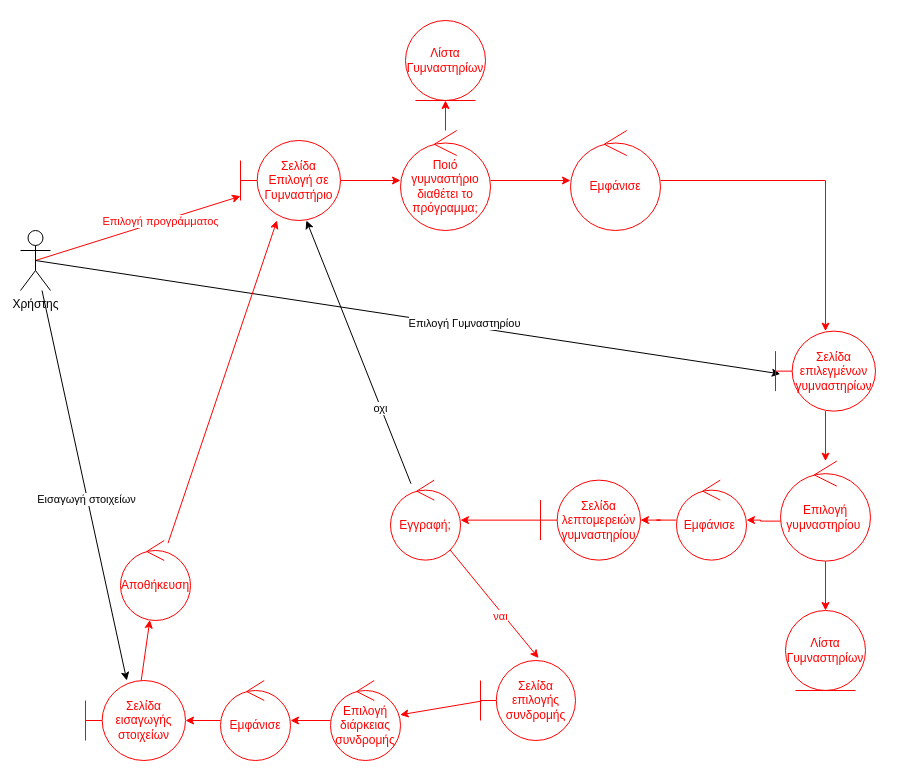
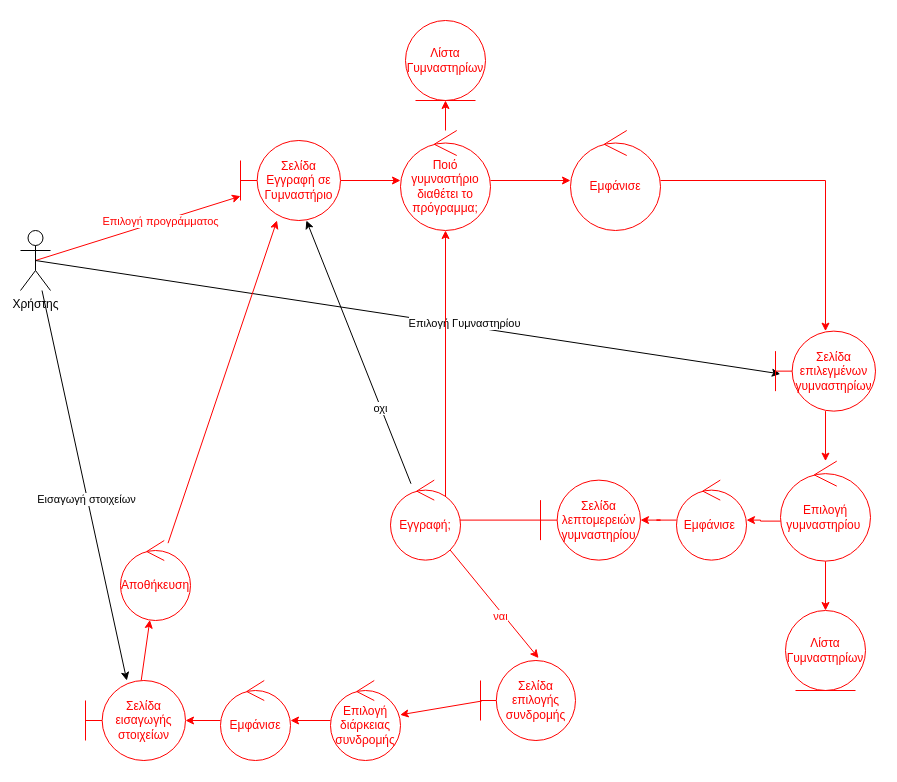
node "Σελίδα Επιλογή σε Γυμναστήριο": label "Σελίδα Επιλογή σε Γυμναστήριο" -> "Σελίδα Εγγραφή σε Γυμναστήριο"
edge "Σελίδα λεπτομερειών γυμναστηρίου" -> "Εγγραφή;": now "Σελίδα λεπτομερειών γυμναστηρίου" -> "Ποιό γυμναστήριο διαθέτει το πρόγραμμα;"
